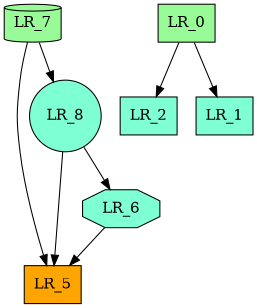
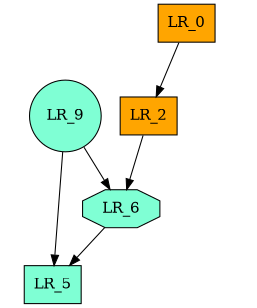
node "LR_7": removed
node "LR_0": fillcolor palegreen -> orange
node "LR_8": label "LR_8" -> "LR_9"
node "LR_2": fillcolor aquamarine -> orange
node "LR_1": removed
edge "LR_2" -> "LR_6": added
node "LR_5": fillcolor orange -> aquamarine
